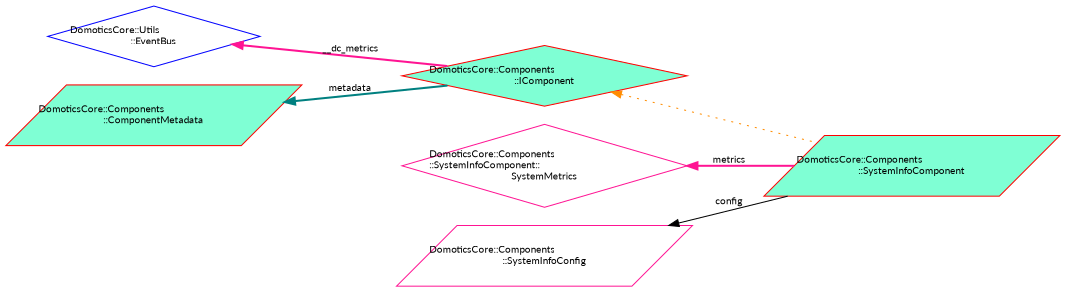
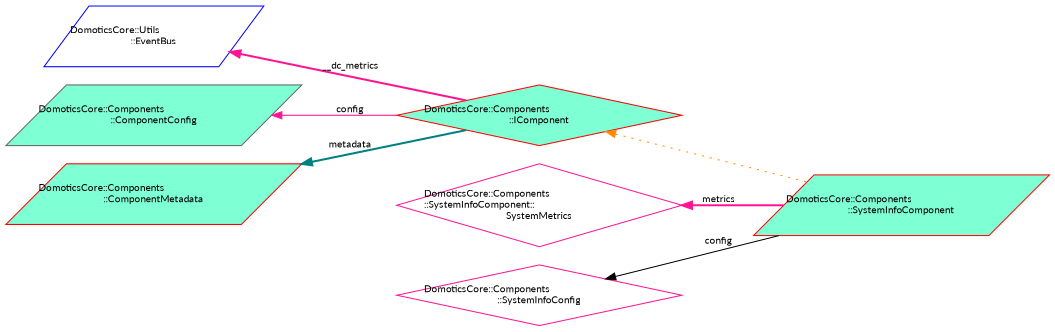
node "DomoticsCore::Utils ::EventBus": shape diamond -> parallelogram
node "DomoticsCore::Components ::ComponentConfig": added
node "DomoticsCore::Components ::SystemInfoConfig": shape parallelogram -> diamond
